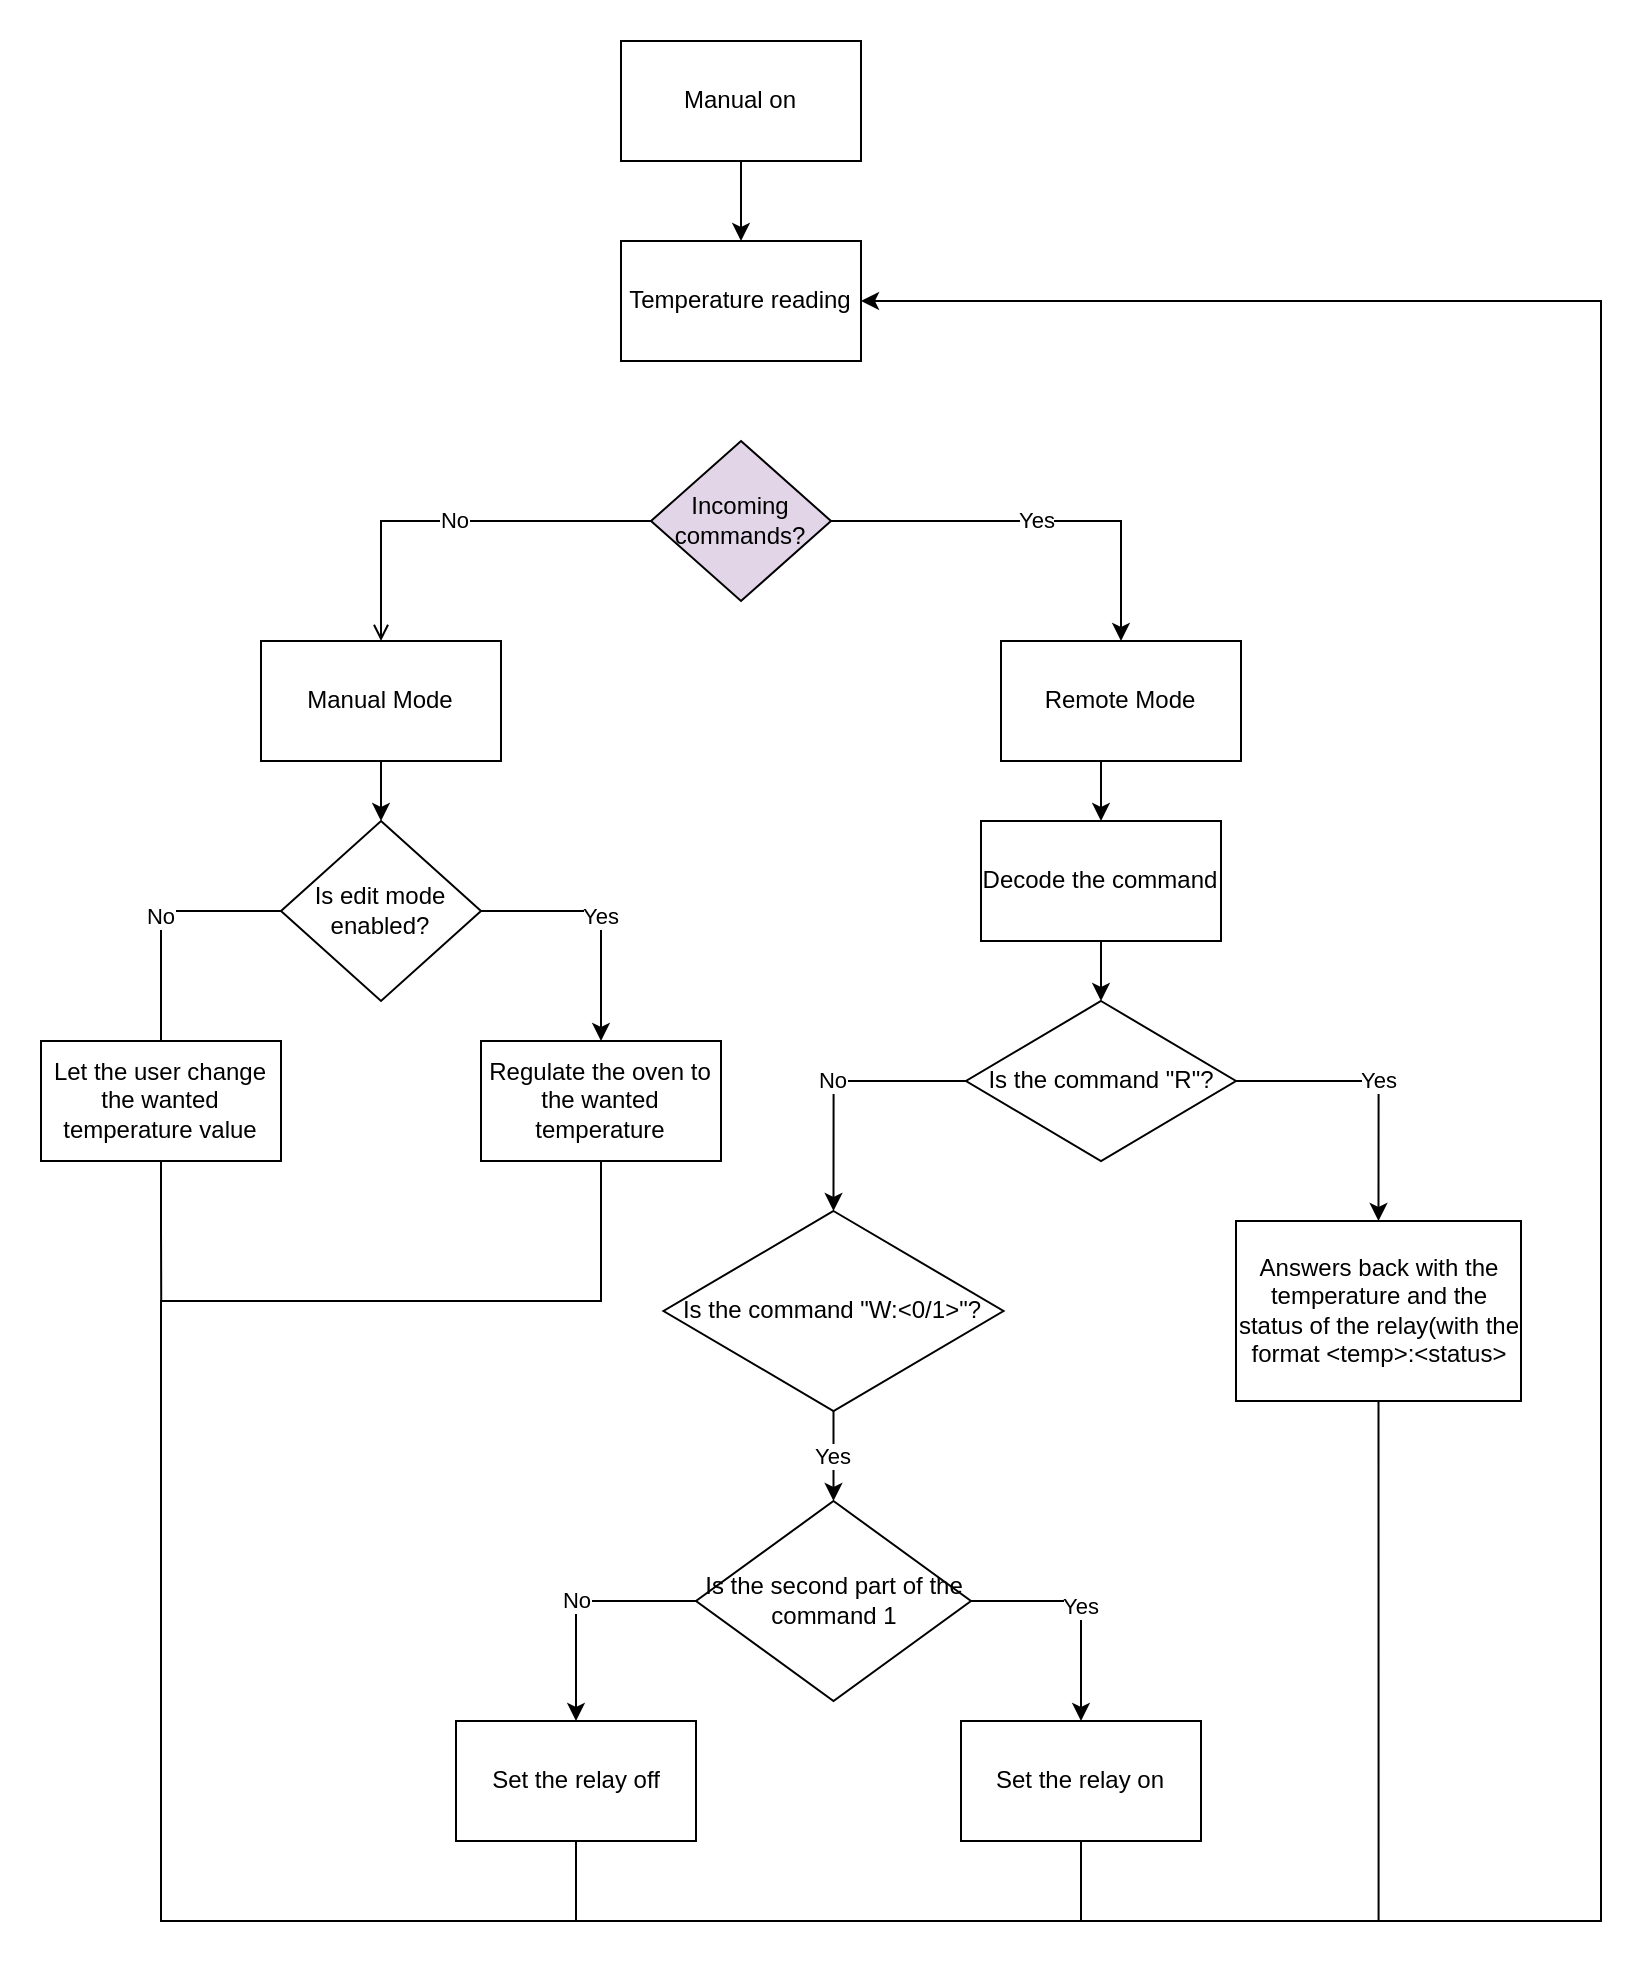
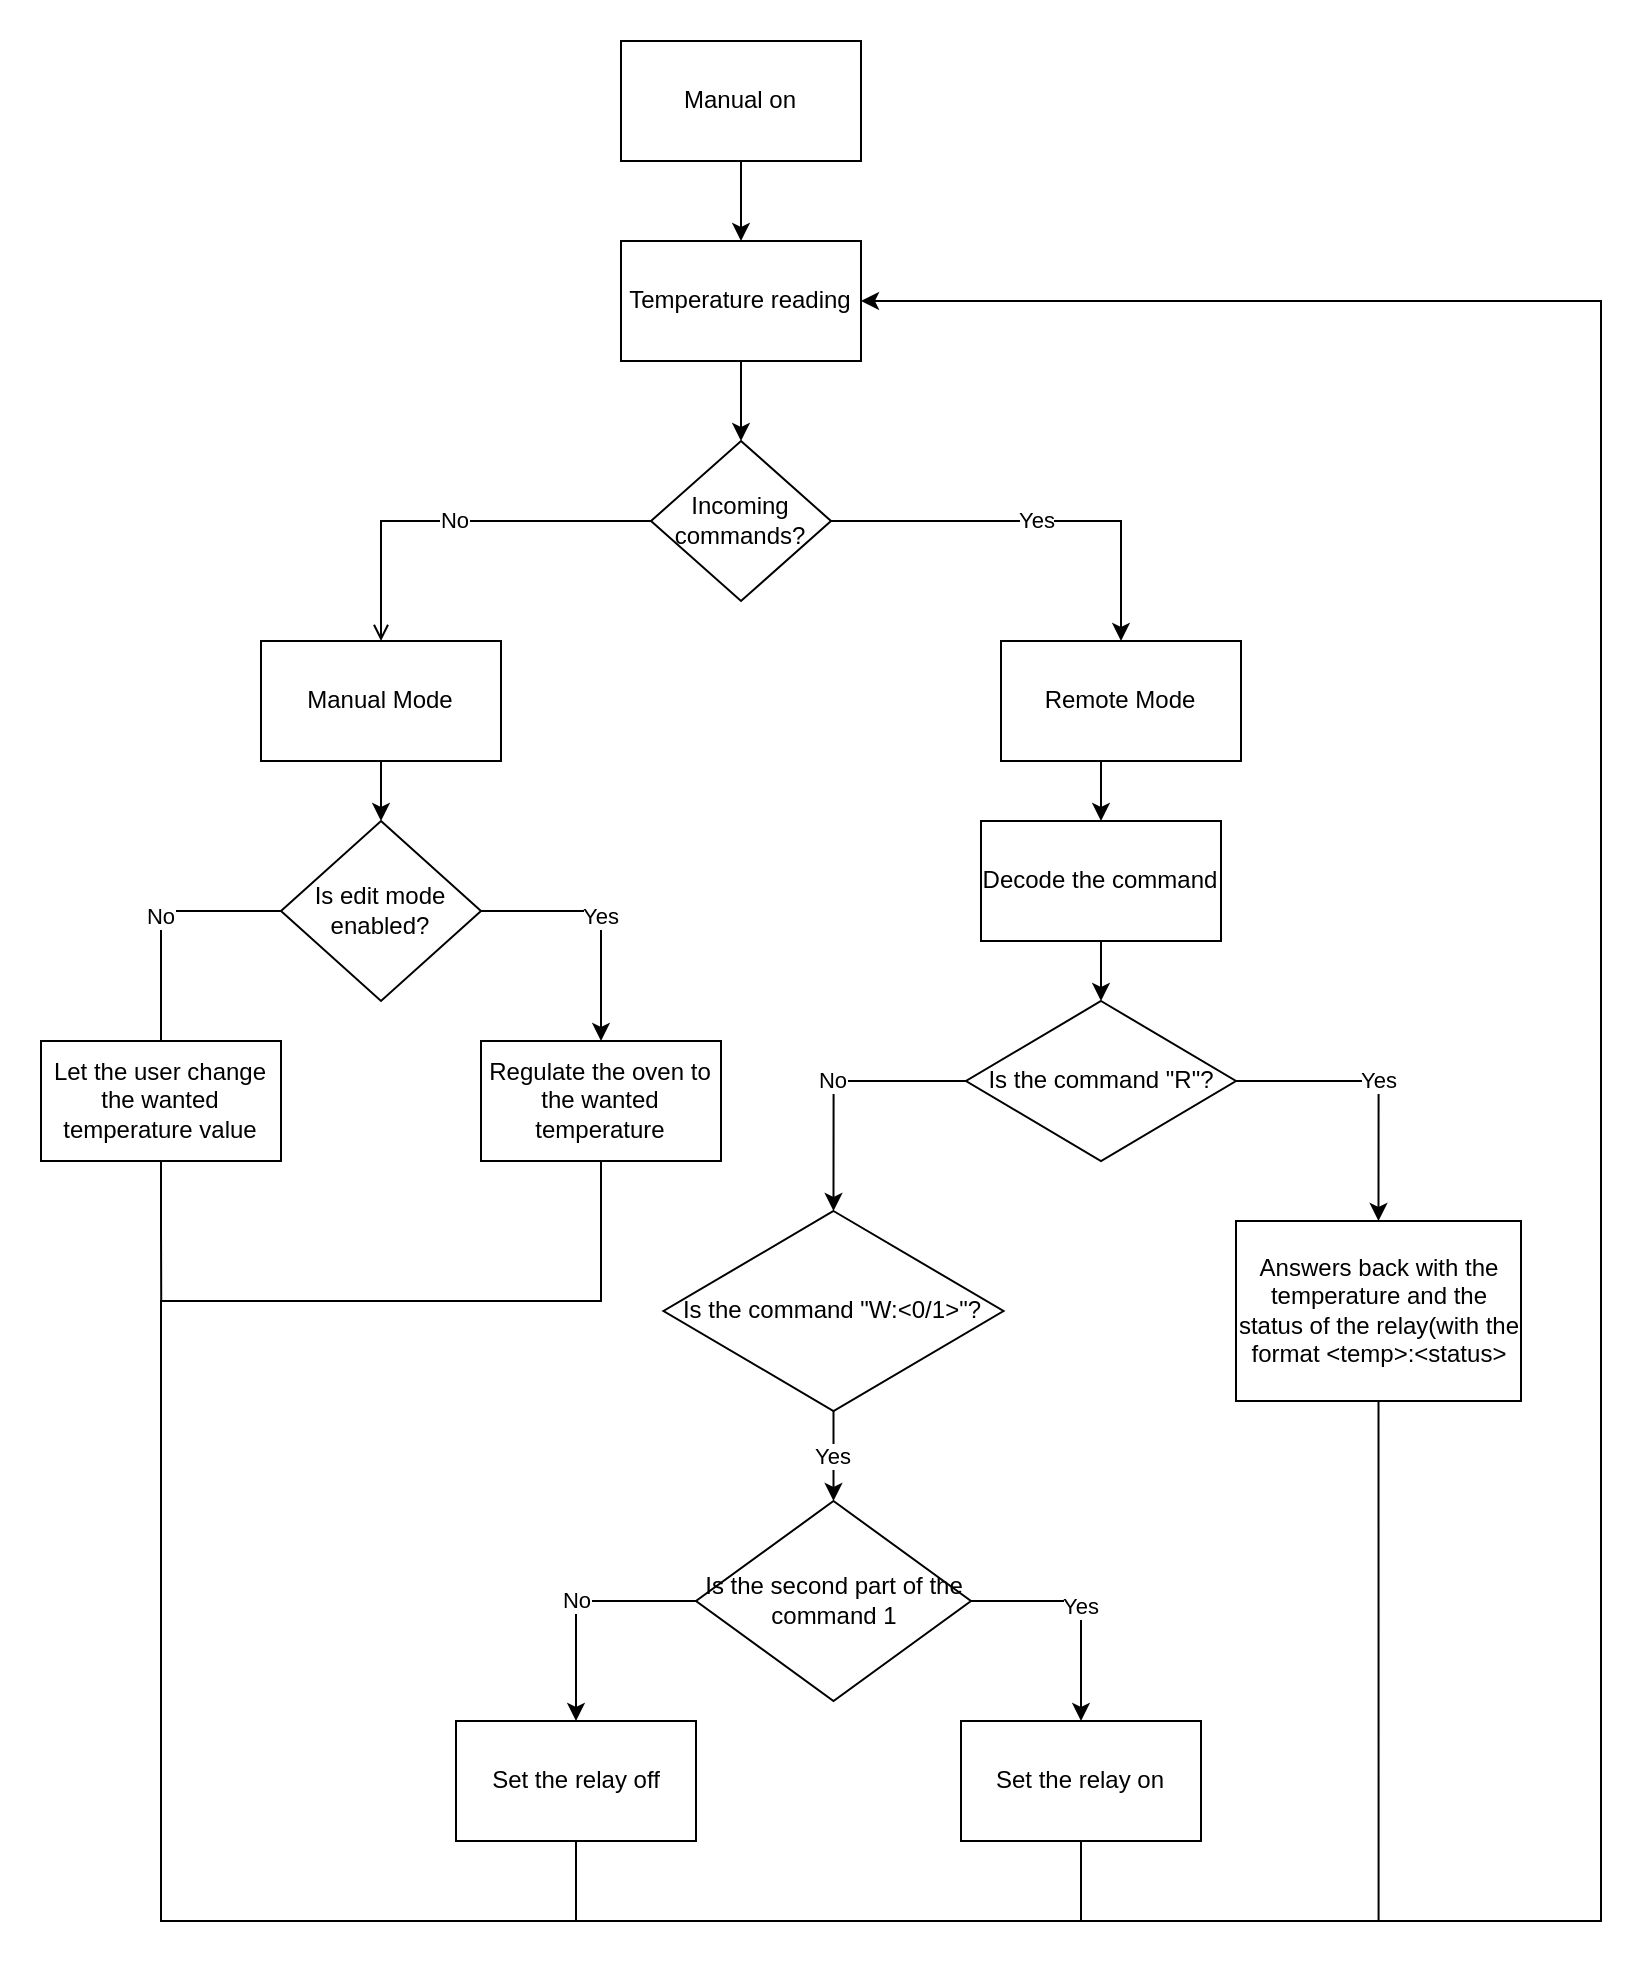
edge "Temperature reading" -> "Incoming commands?": added
node "Incoming commands?": fillcolor #e1d5e7 -> #ffffff
